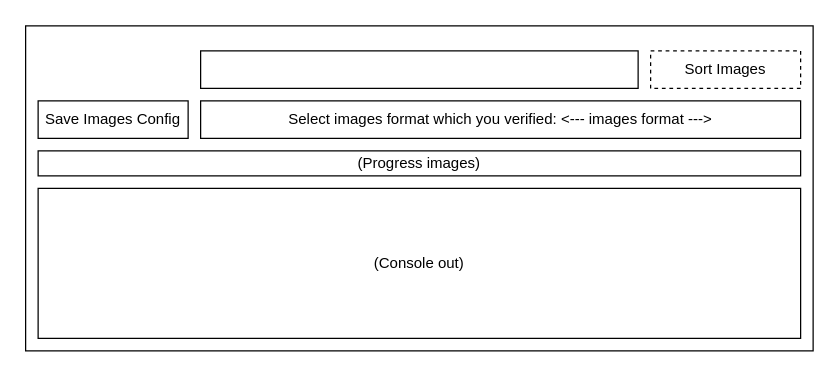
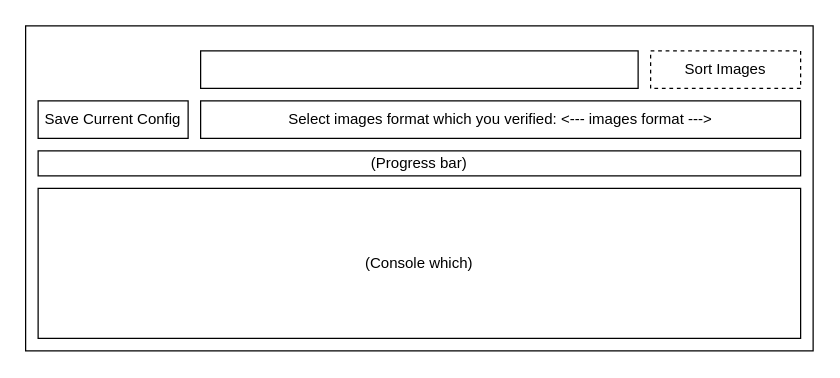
node "Save Images Config": label "Save Images Config" -> "Save Current Config"
node "(Progress images)": label "(Progress images)" -> "(Progress bar)"
node "(Console out)": label "(Console out)" -> "(Console which)"
